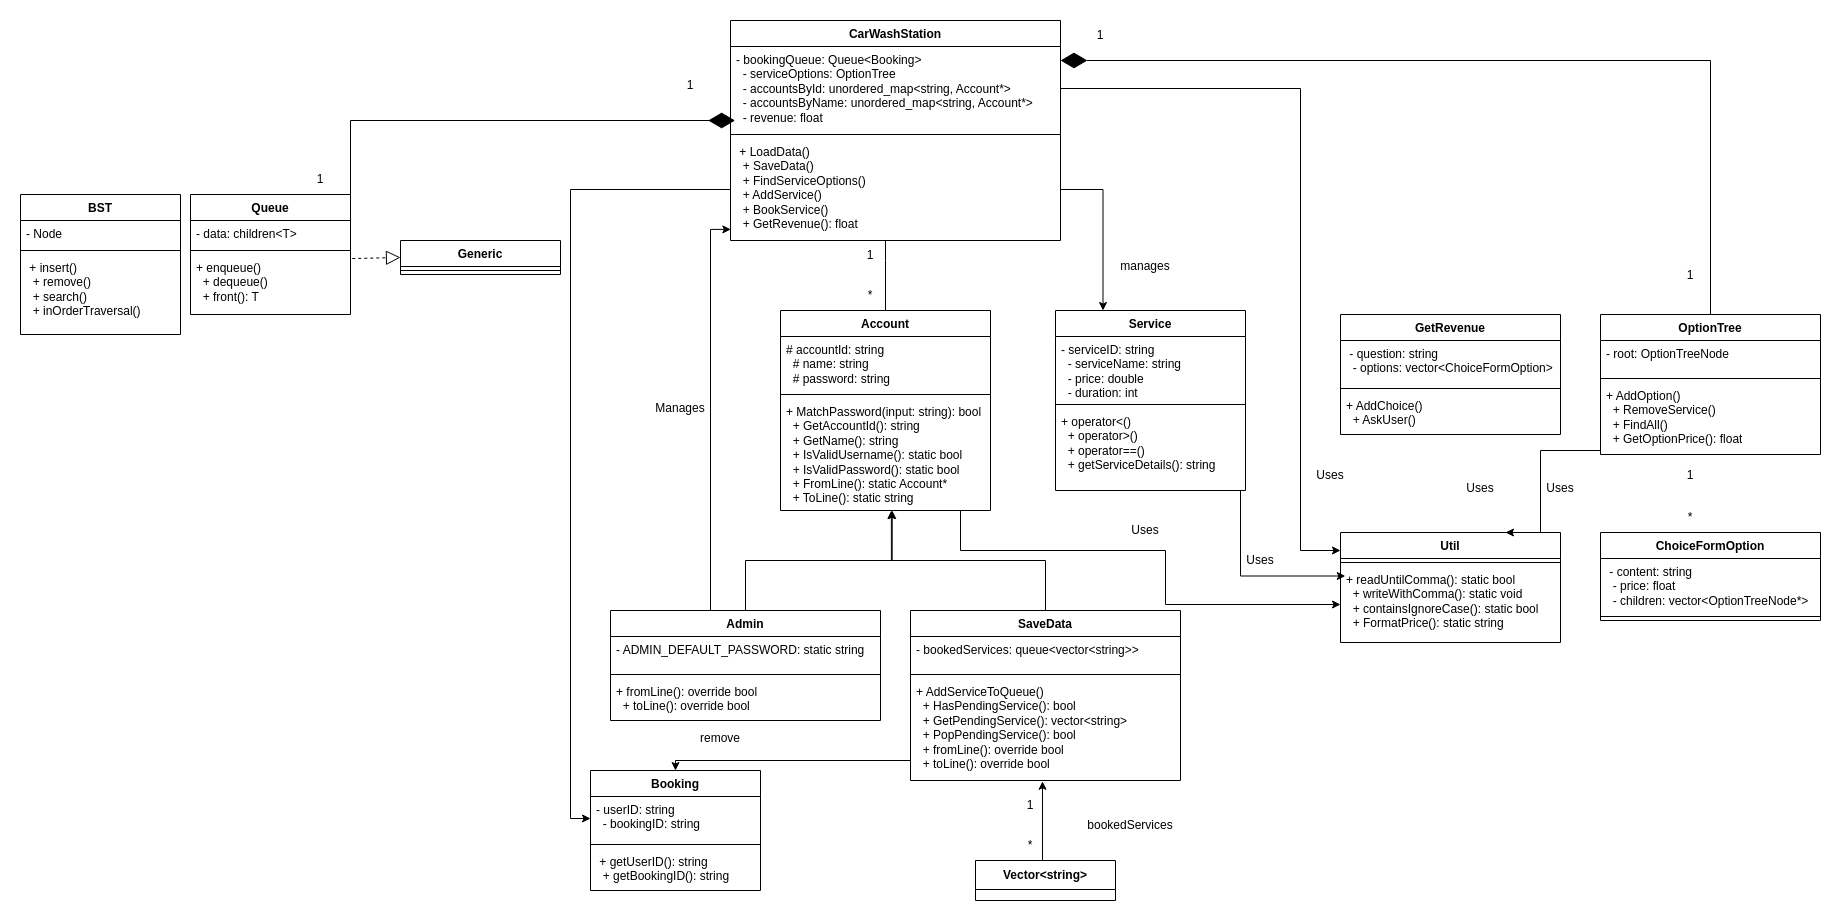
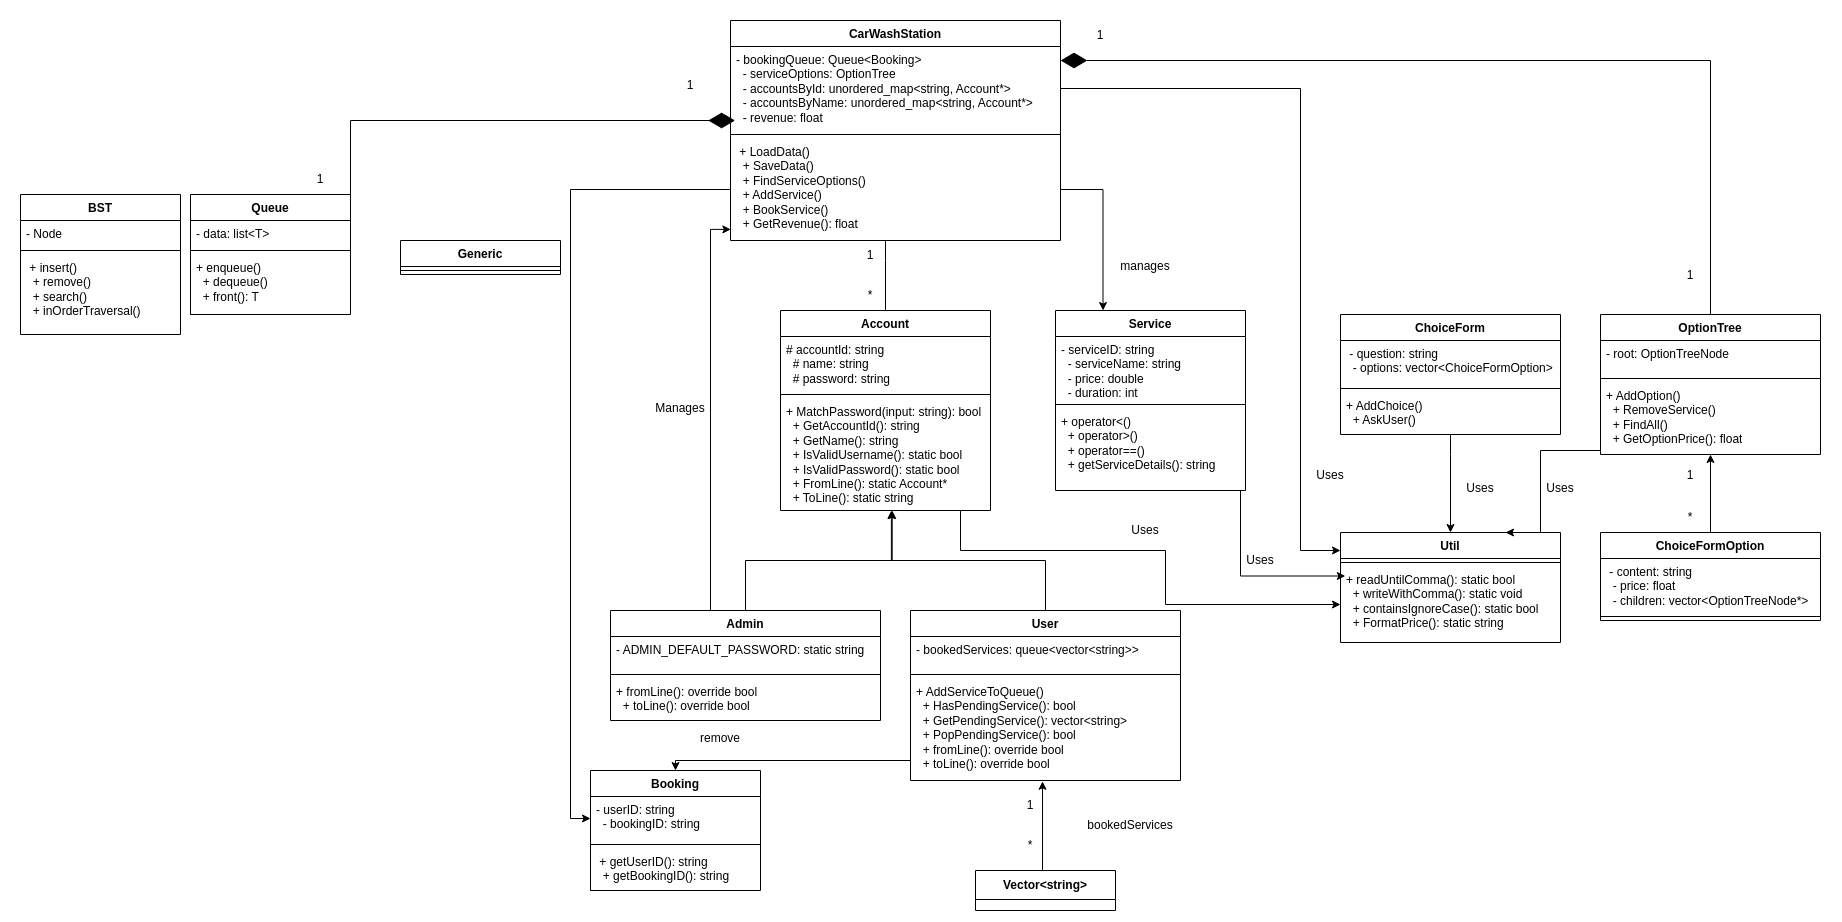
node "- data: children<T>": label "- data: children<T>" -> "- data: list<T>"
edge "+ enqueue() + dequeue() + front(): T" -> "Generic": removed
node "GetRevenue": label "GetRevenue" -> "ChoiceForm"
edge "+ AddChoice() + AskUser()" -> "Util": added
edge "ChoiceFormOption" -> "OptionTree": added
node "SaveData": label "SaveData" -> "User"
node "Vector<string>": moved (1046, 881) -> (1046, 891)
